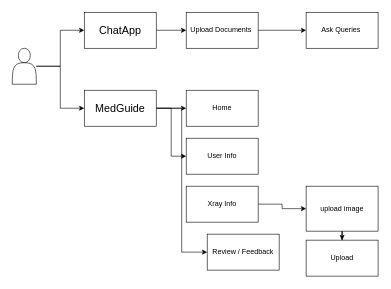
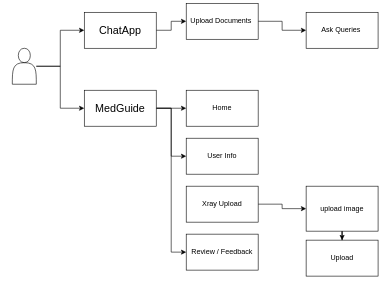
node "Upload Documents": moved (222, 30) -> (222, 21)
node "Xray Info": label "Xray Info" -> "Xray Upload"
node "Review / Feedback": moved (243, 252) -> (222, 252)
